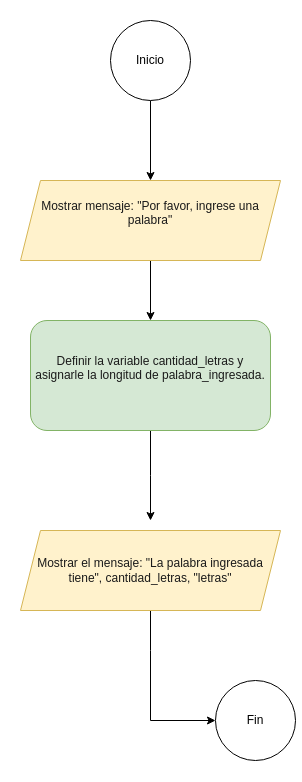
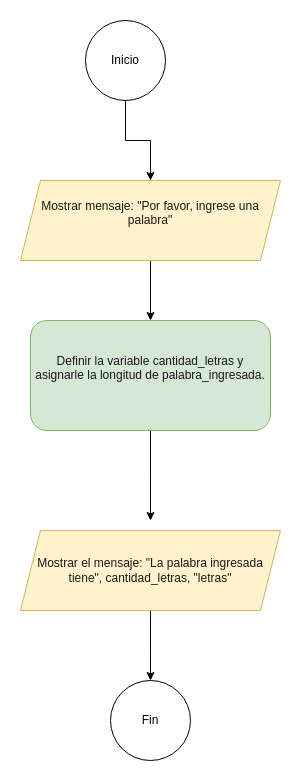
node "Inicio": moved (151, 61) -> (126, 61)
node "Fin": moved (256, 721) -> (151, 721)
